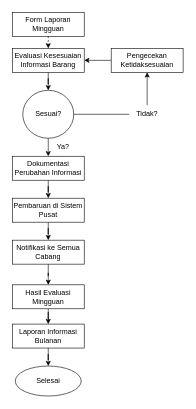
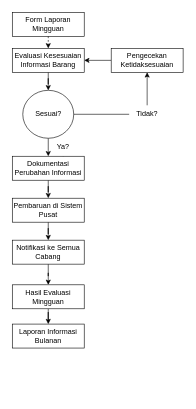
edge "Laporan Informasi Bulanan" -> "Selesai": removed
node "Selesai": removed
